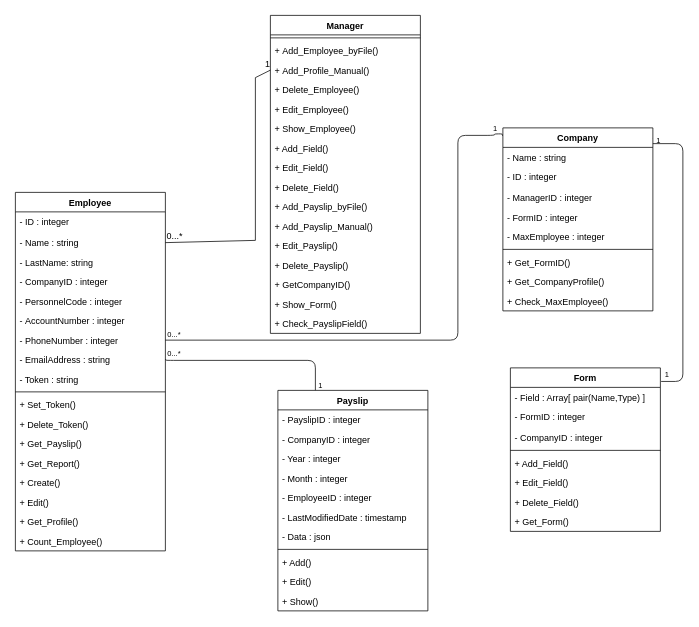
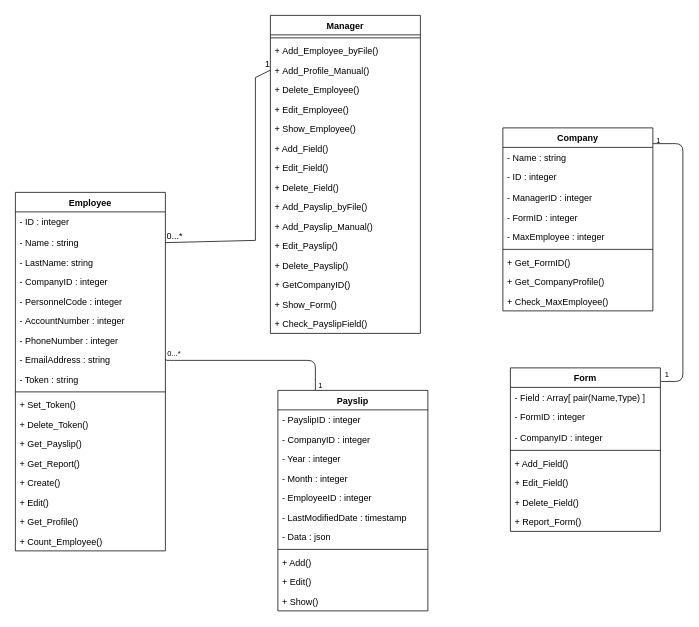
edge "Company" -- "- PhoneNumber : integer": removed, labels "1", "0...*"
node "+ Get_Form()": label "+ Get_Form()" -> "+ Report_Form()"
